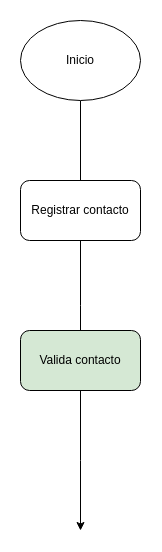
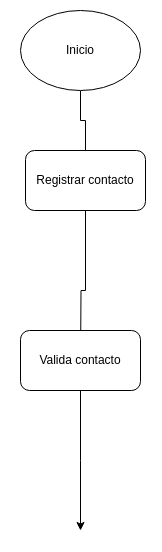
node "Inicio": moved (81, 61) -> (81, 51)
node "Registrar contacto": moved (81, 211) -> (86, 181)
node "Valida contacto": fillcolor #d5e8d4 -> #ffffff
